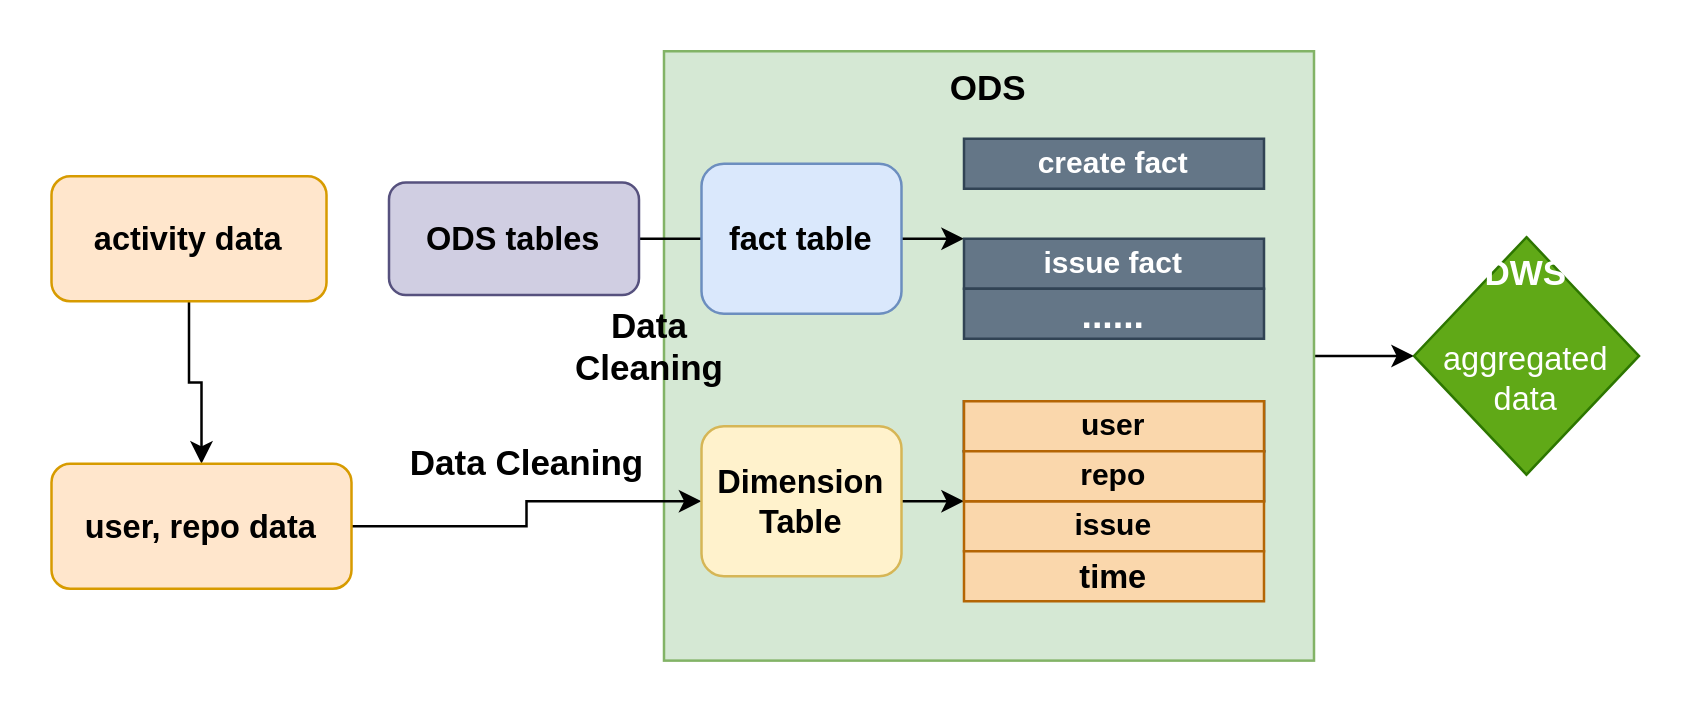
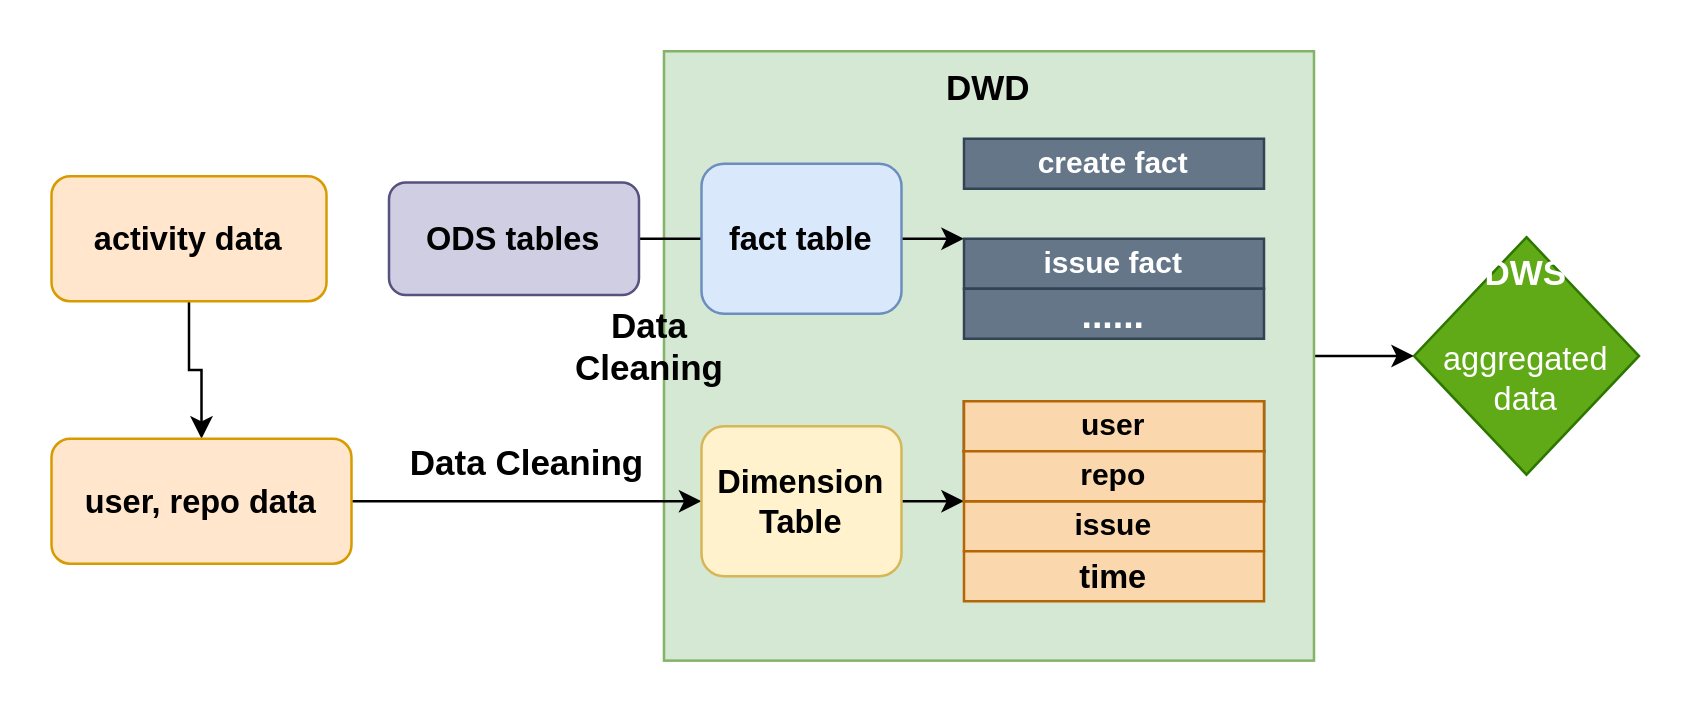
node "ODS": label "ODS" -> "DWD"
node "user, repo data": moved (201, 526) -> (201, 501)
